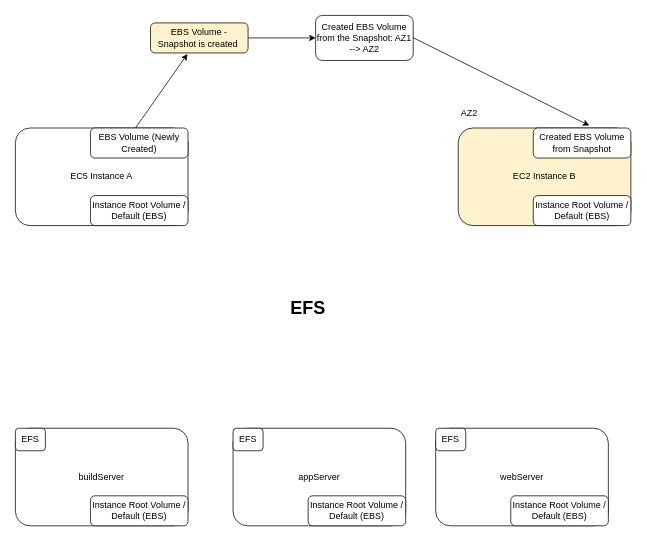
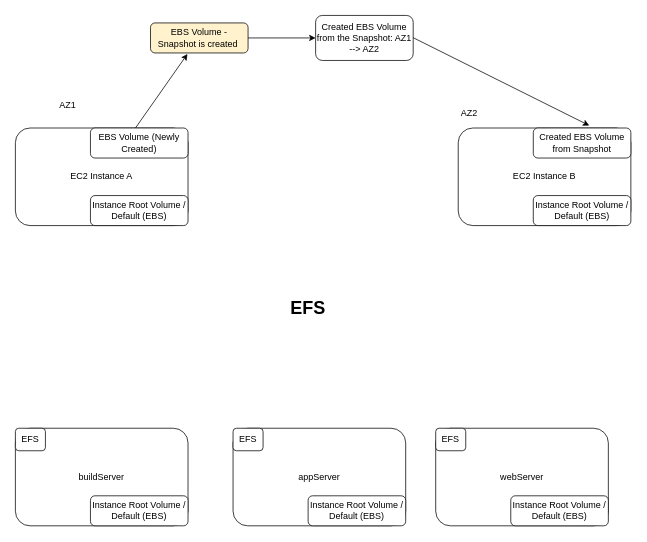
node "AZ1": added
node "EC5 Instance A": label "EC5 Instance A" -> "EC2 Instance A"
node "EC2 Instance B": fillcolor #fff2cc -> #ffffff
